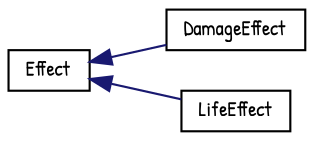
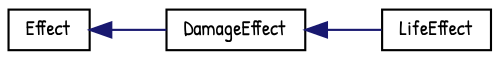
edge "LifeEffect" -> "Effect": now "LifeEffect" -> "DamageEffect"
